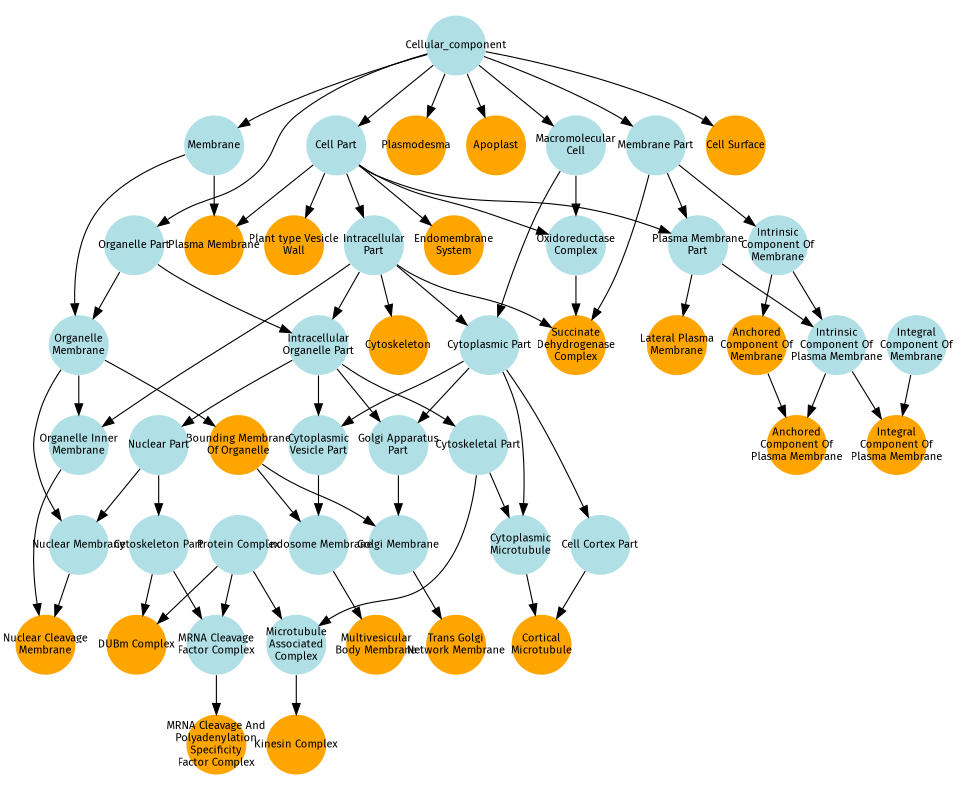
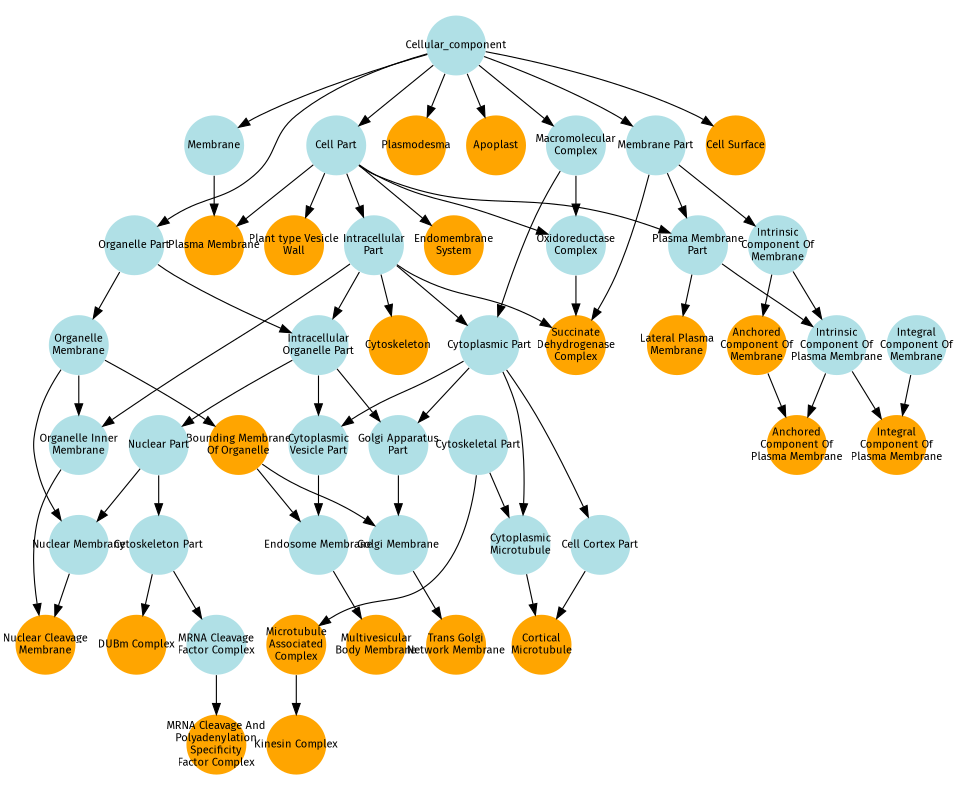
node "Macromolecular Cell": label "Macromolecular Cell" -> "Macromolecular Complex"
edge "Membrane" -> "Organelle Membrane": removed
edge "Intracellular Organelle Part" -> "Cytoskeletal Part": removed
node "Protein Complex": removed
node "Microtubule Associated Complex": fillcolor powderblue -> orange
